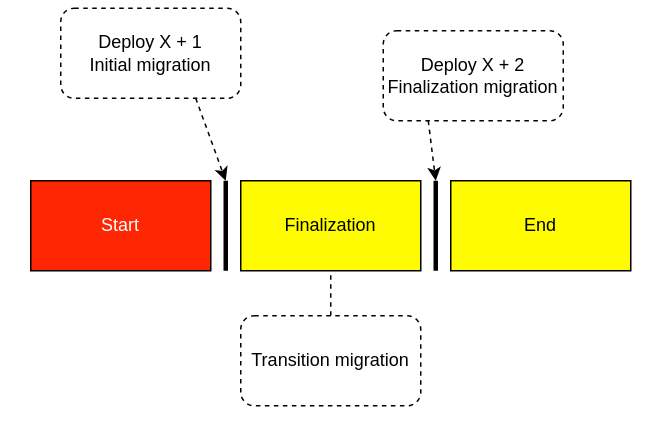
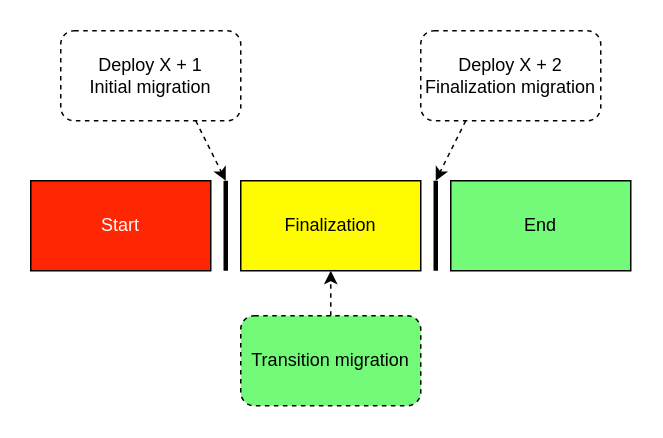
node "Deploy X + 1 Initial migration": moved (151, 53) -> (151, 76)
node "Deploy X + 2 Finalization migration": moved (473, 76) -> (511, 76)
node "End": fillcolor #fffc02 -> #73fa79
edge "Finalization" -- "Transition migration": arrowhead none -> classic
node "Transition migration": fillcolor #ffffff -> #73fa79
